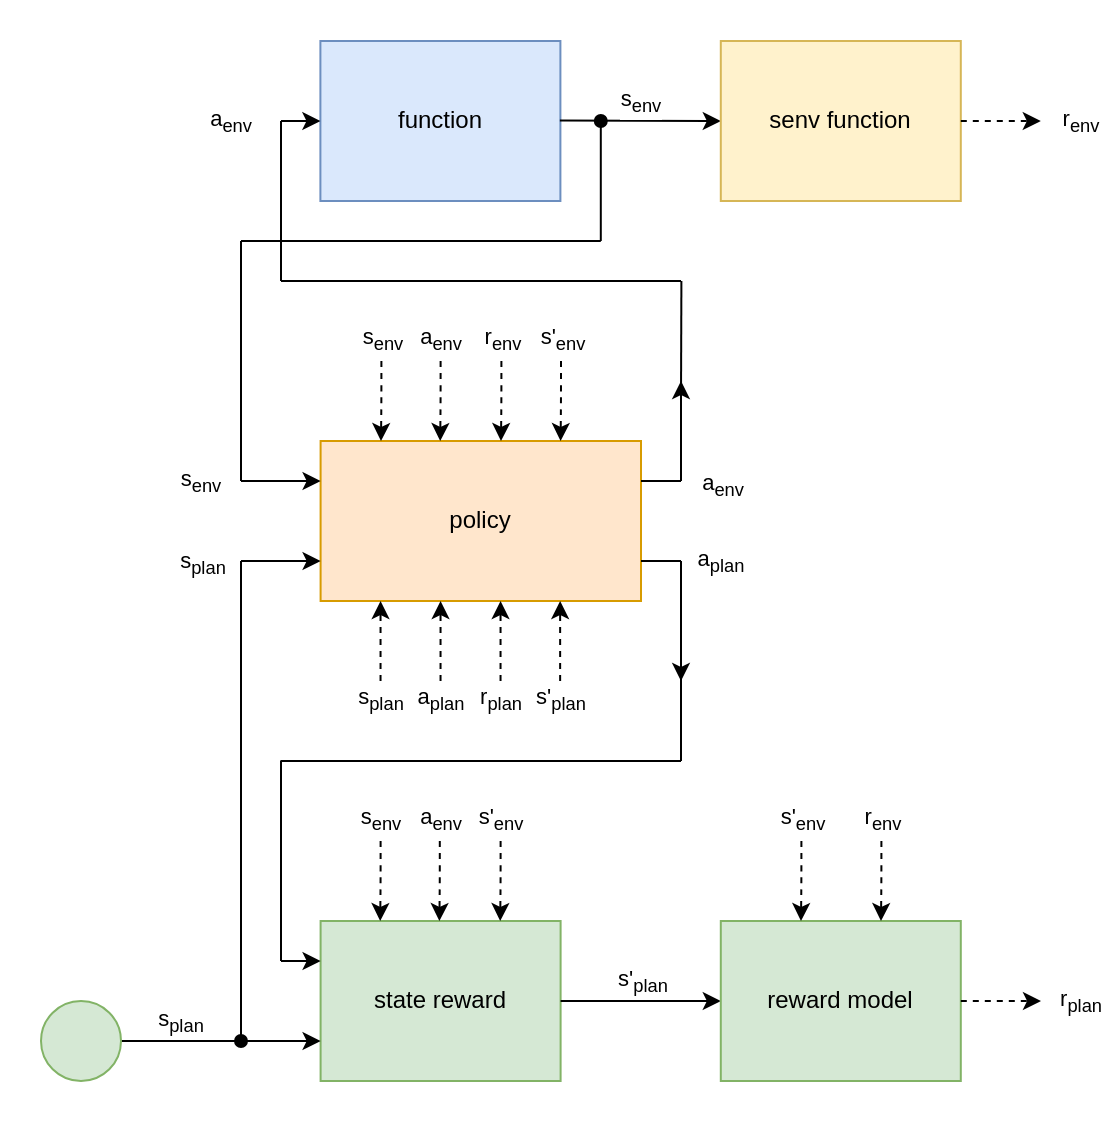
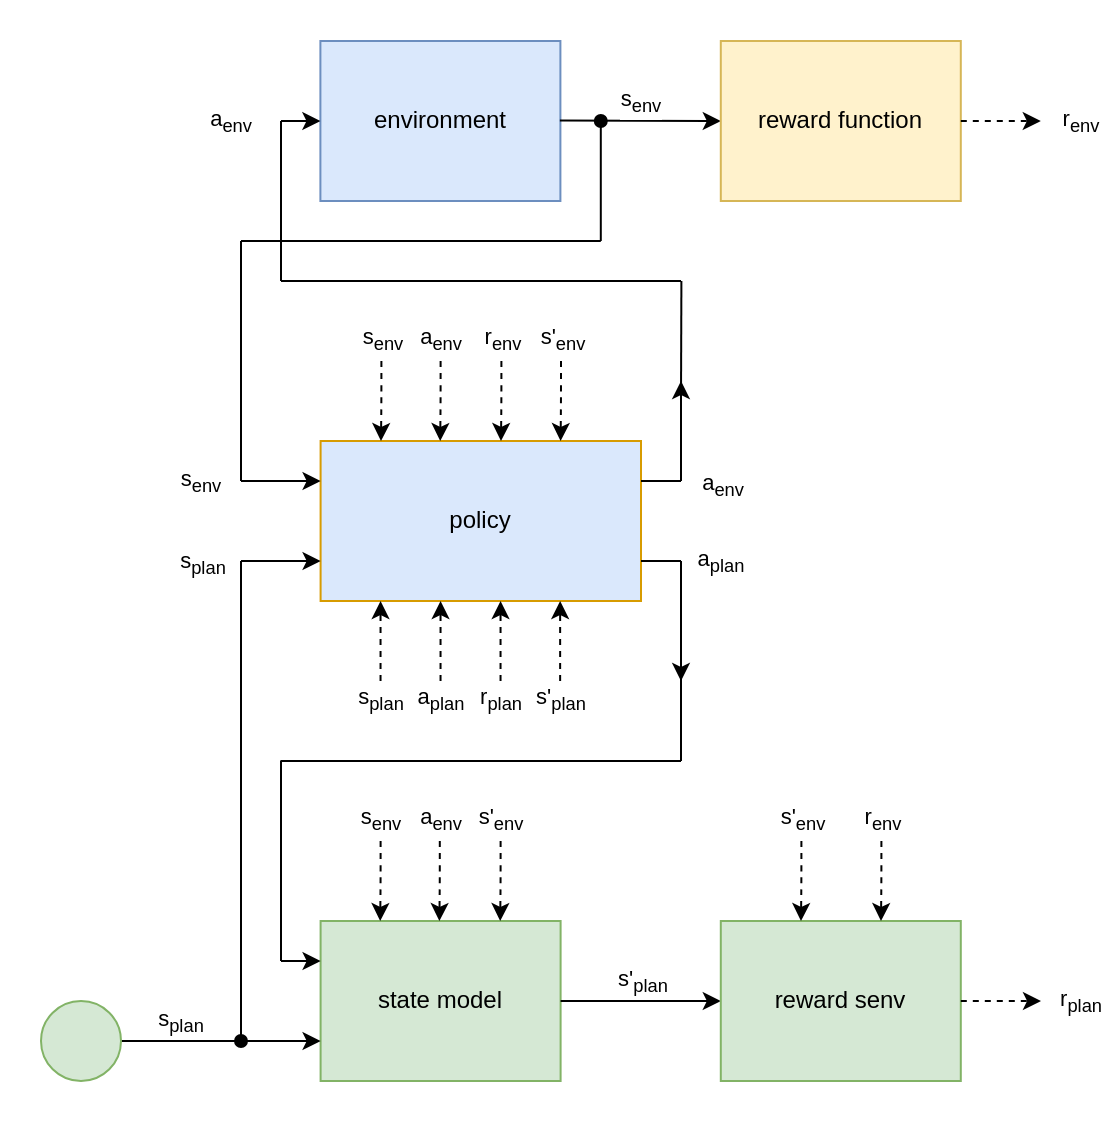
node "function": label "function" -> "environment"
node "senv function": label "senv function" -> "reward function"
node "policy": fillcolor #ffe6cc -> #dae8fc
node "state reward": label "state reward" -> "state model"
node "reward model": label "reward model" -> "reward senv"
